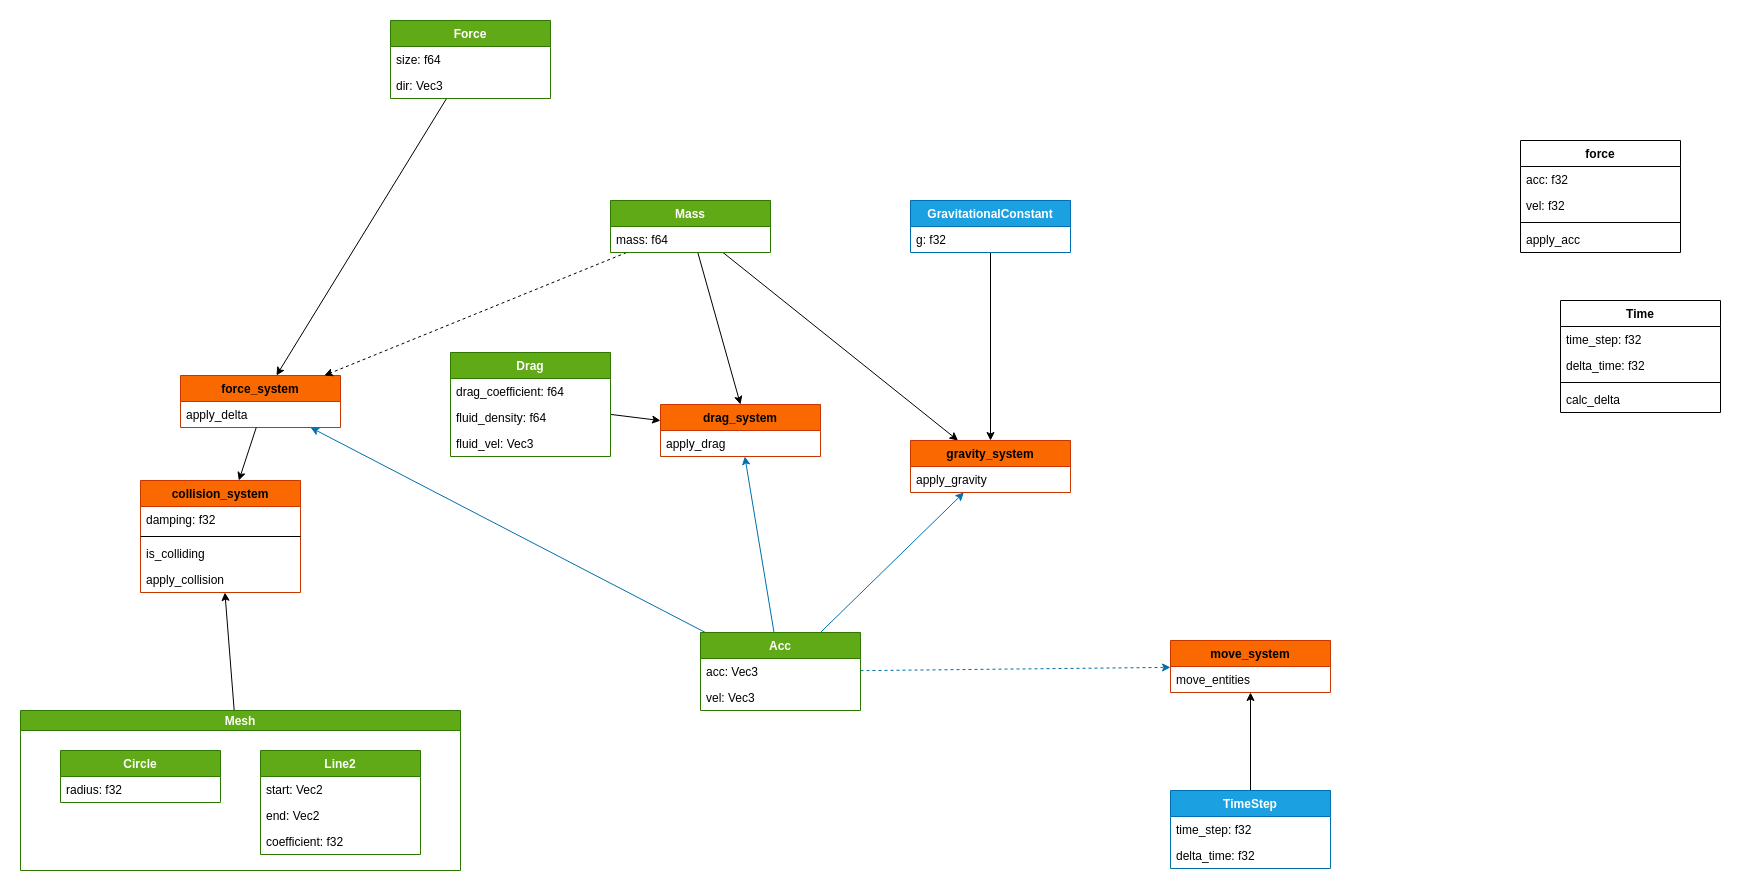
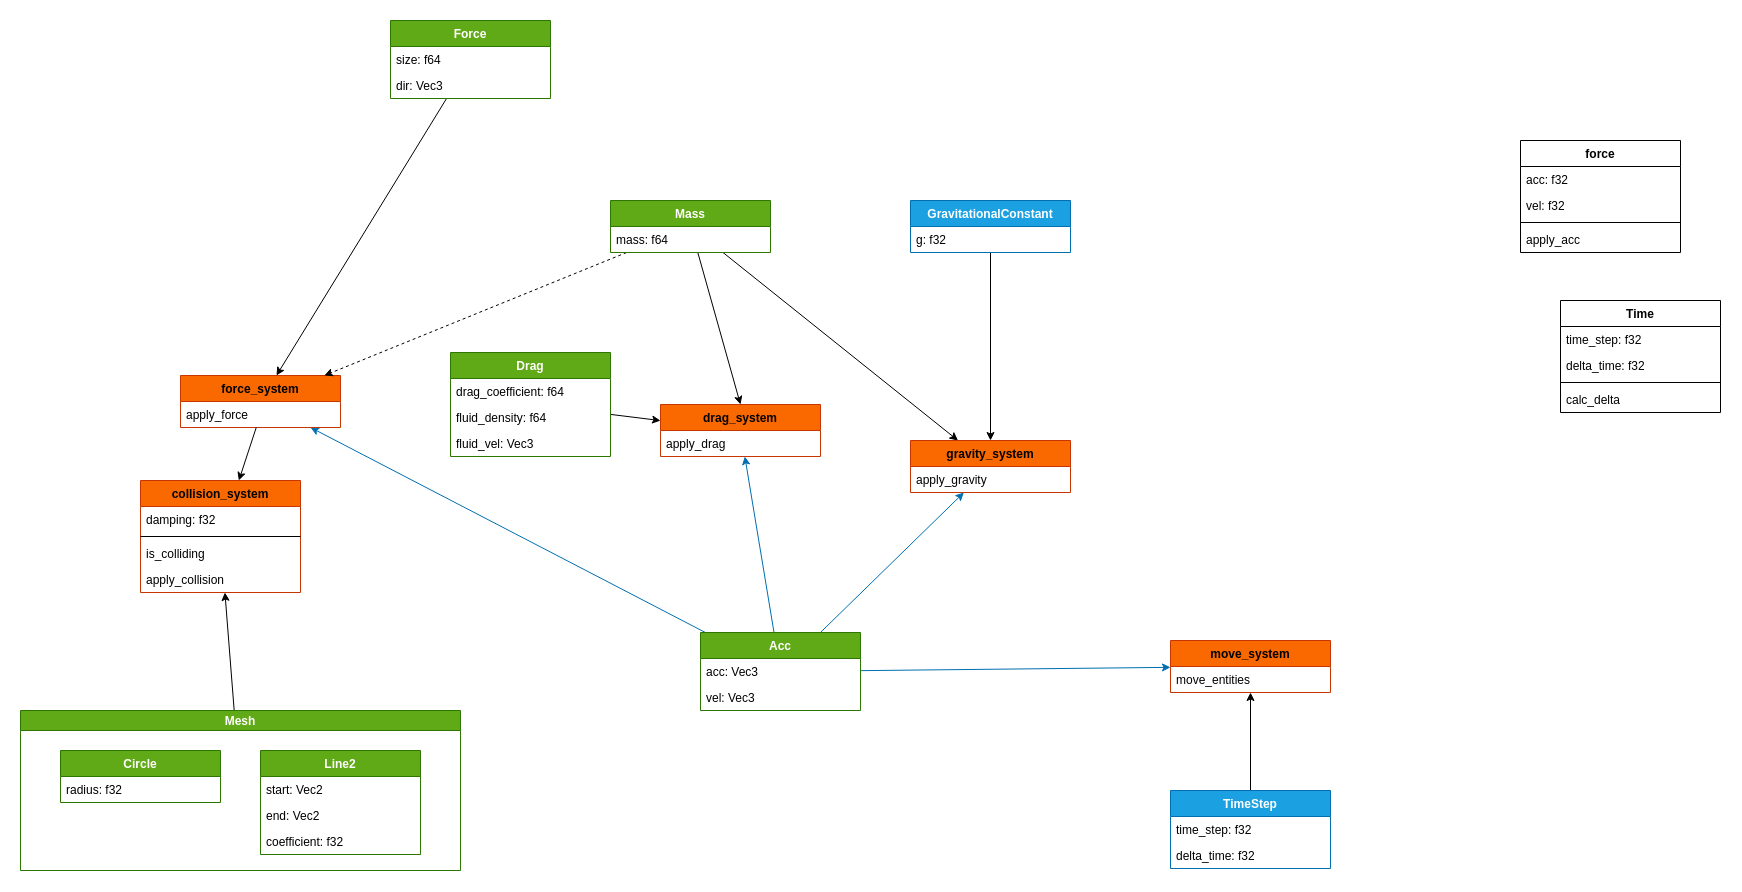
node "apply_delta": label "apply_delta" -> "apply_force"
edge "Acc" -> "move_system": style dashed -> solid
